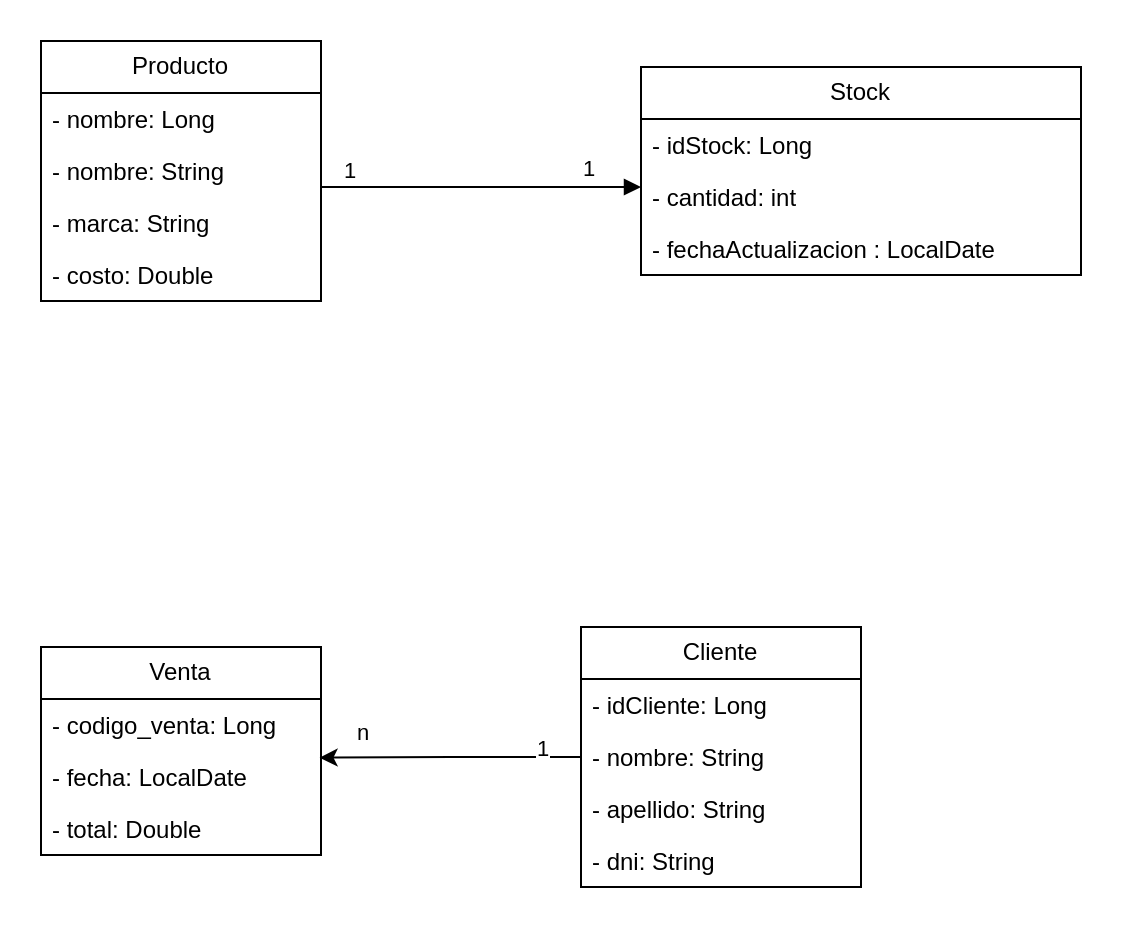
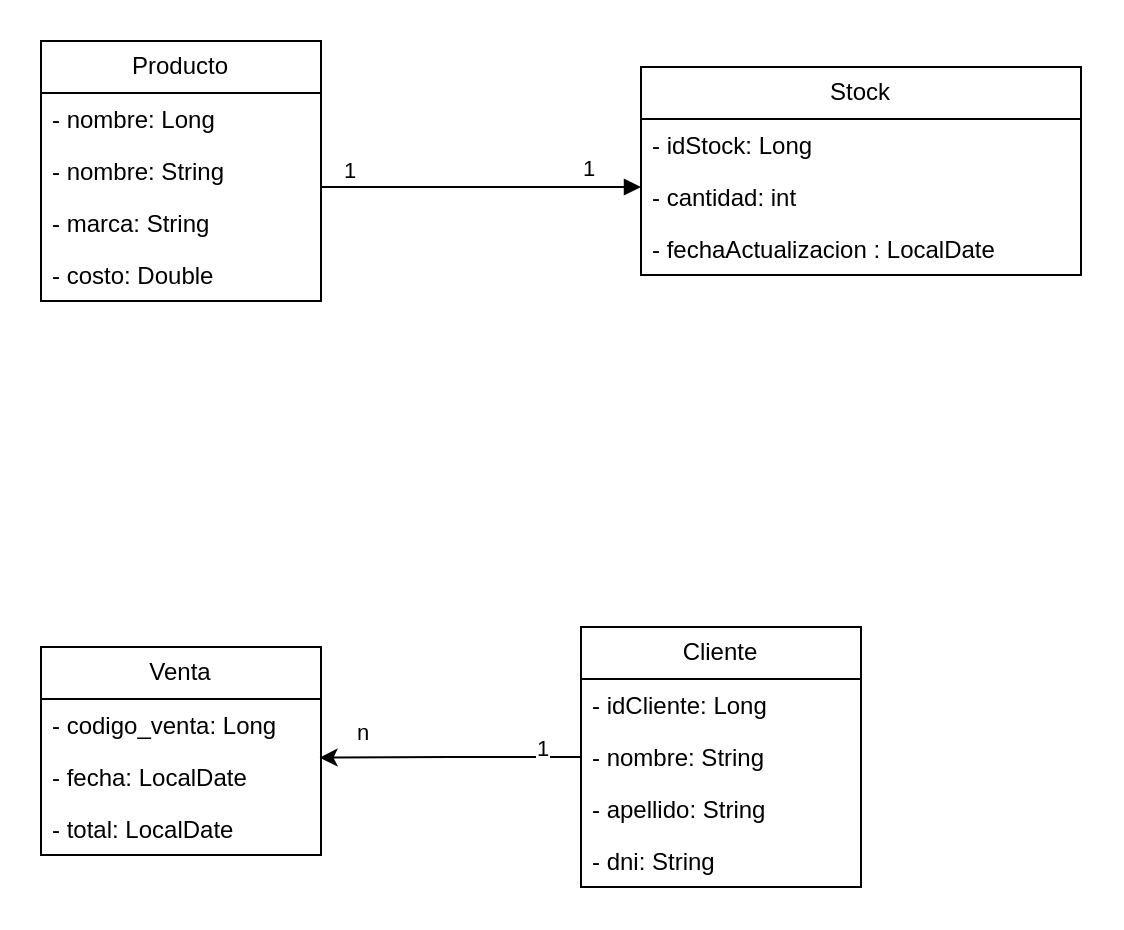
node "- total: Double": label "- total: Double" -> "- total: LocalDate"
